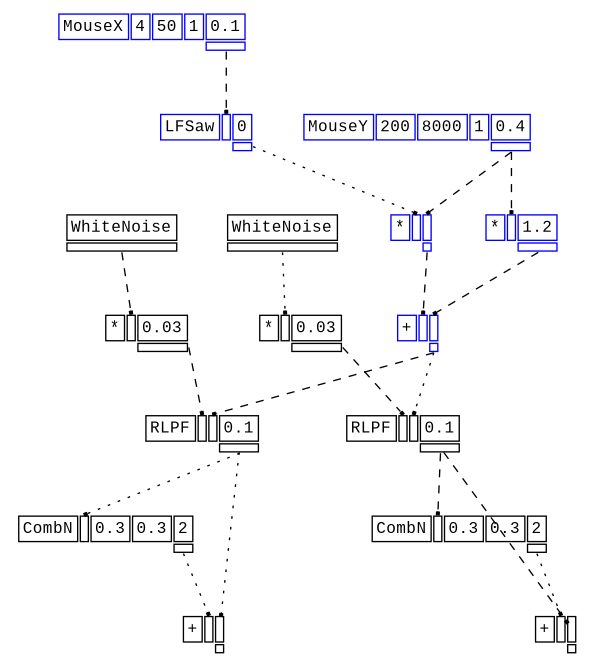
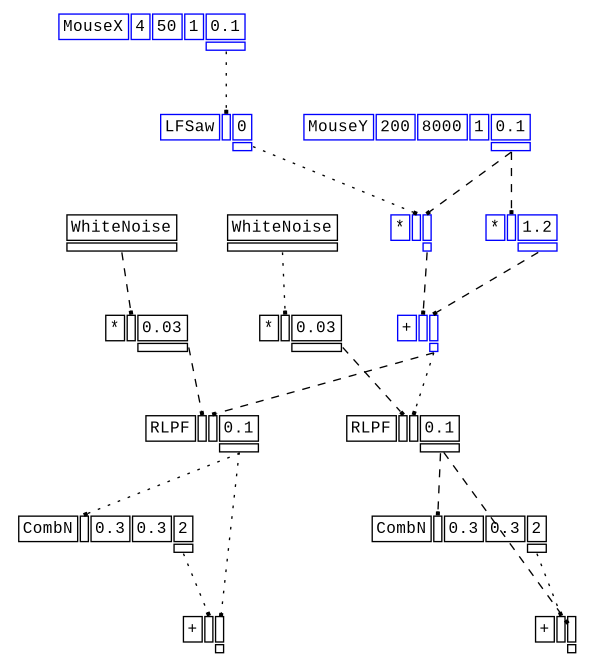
edge "MouseX" -> "LFSaw": style dashed -> dotted
node "MouseY": text "0.4" -> "0.1"
